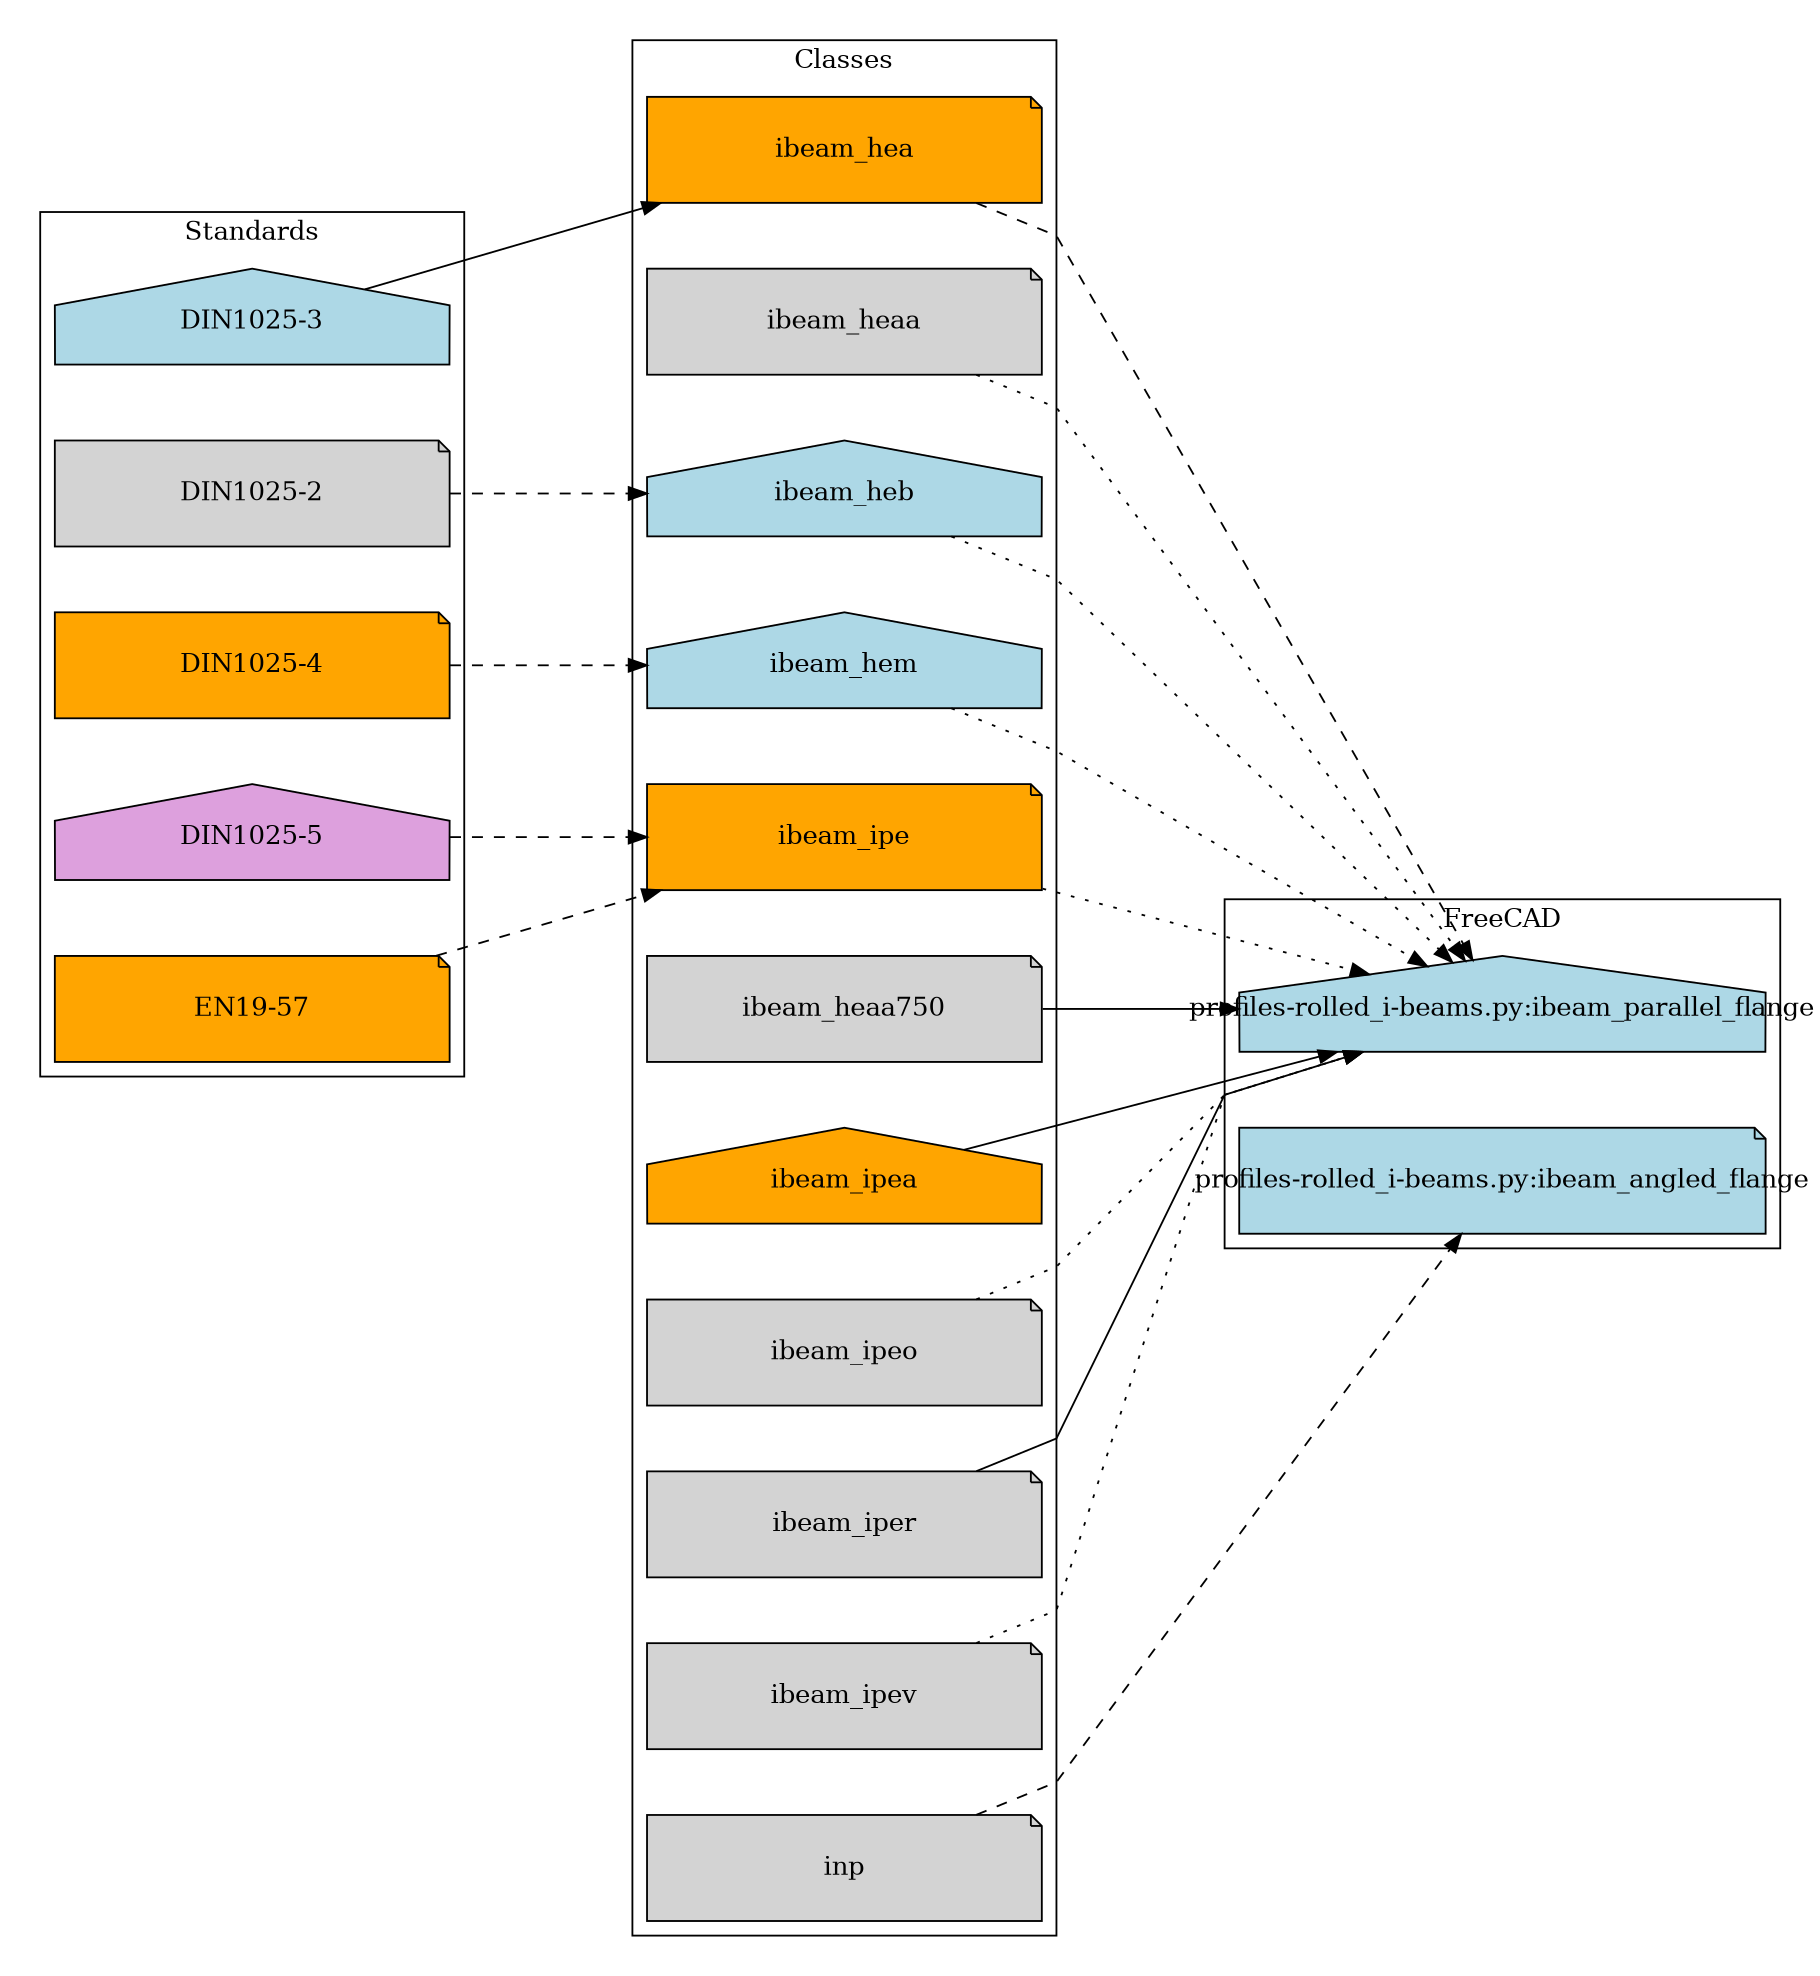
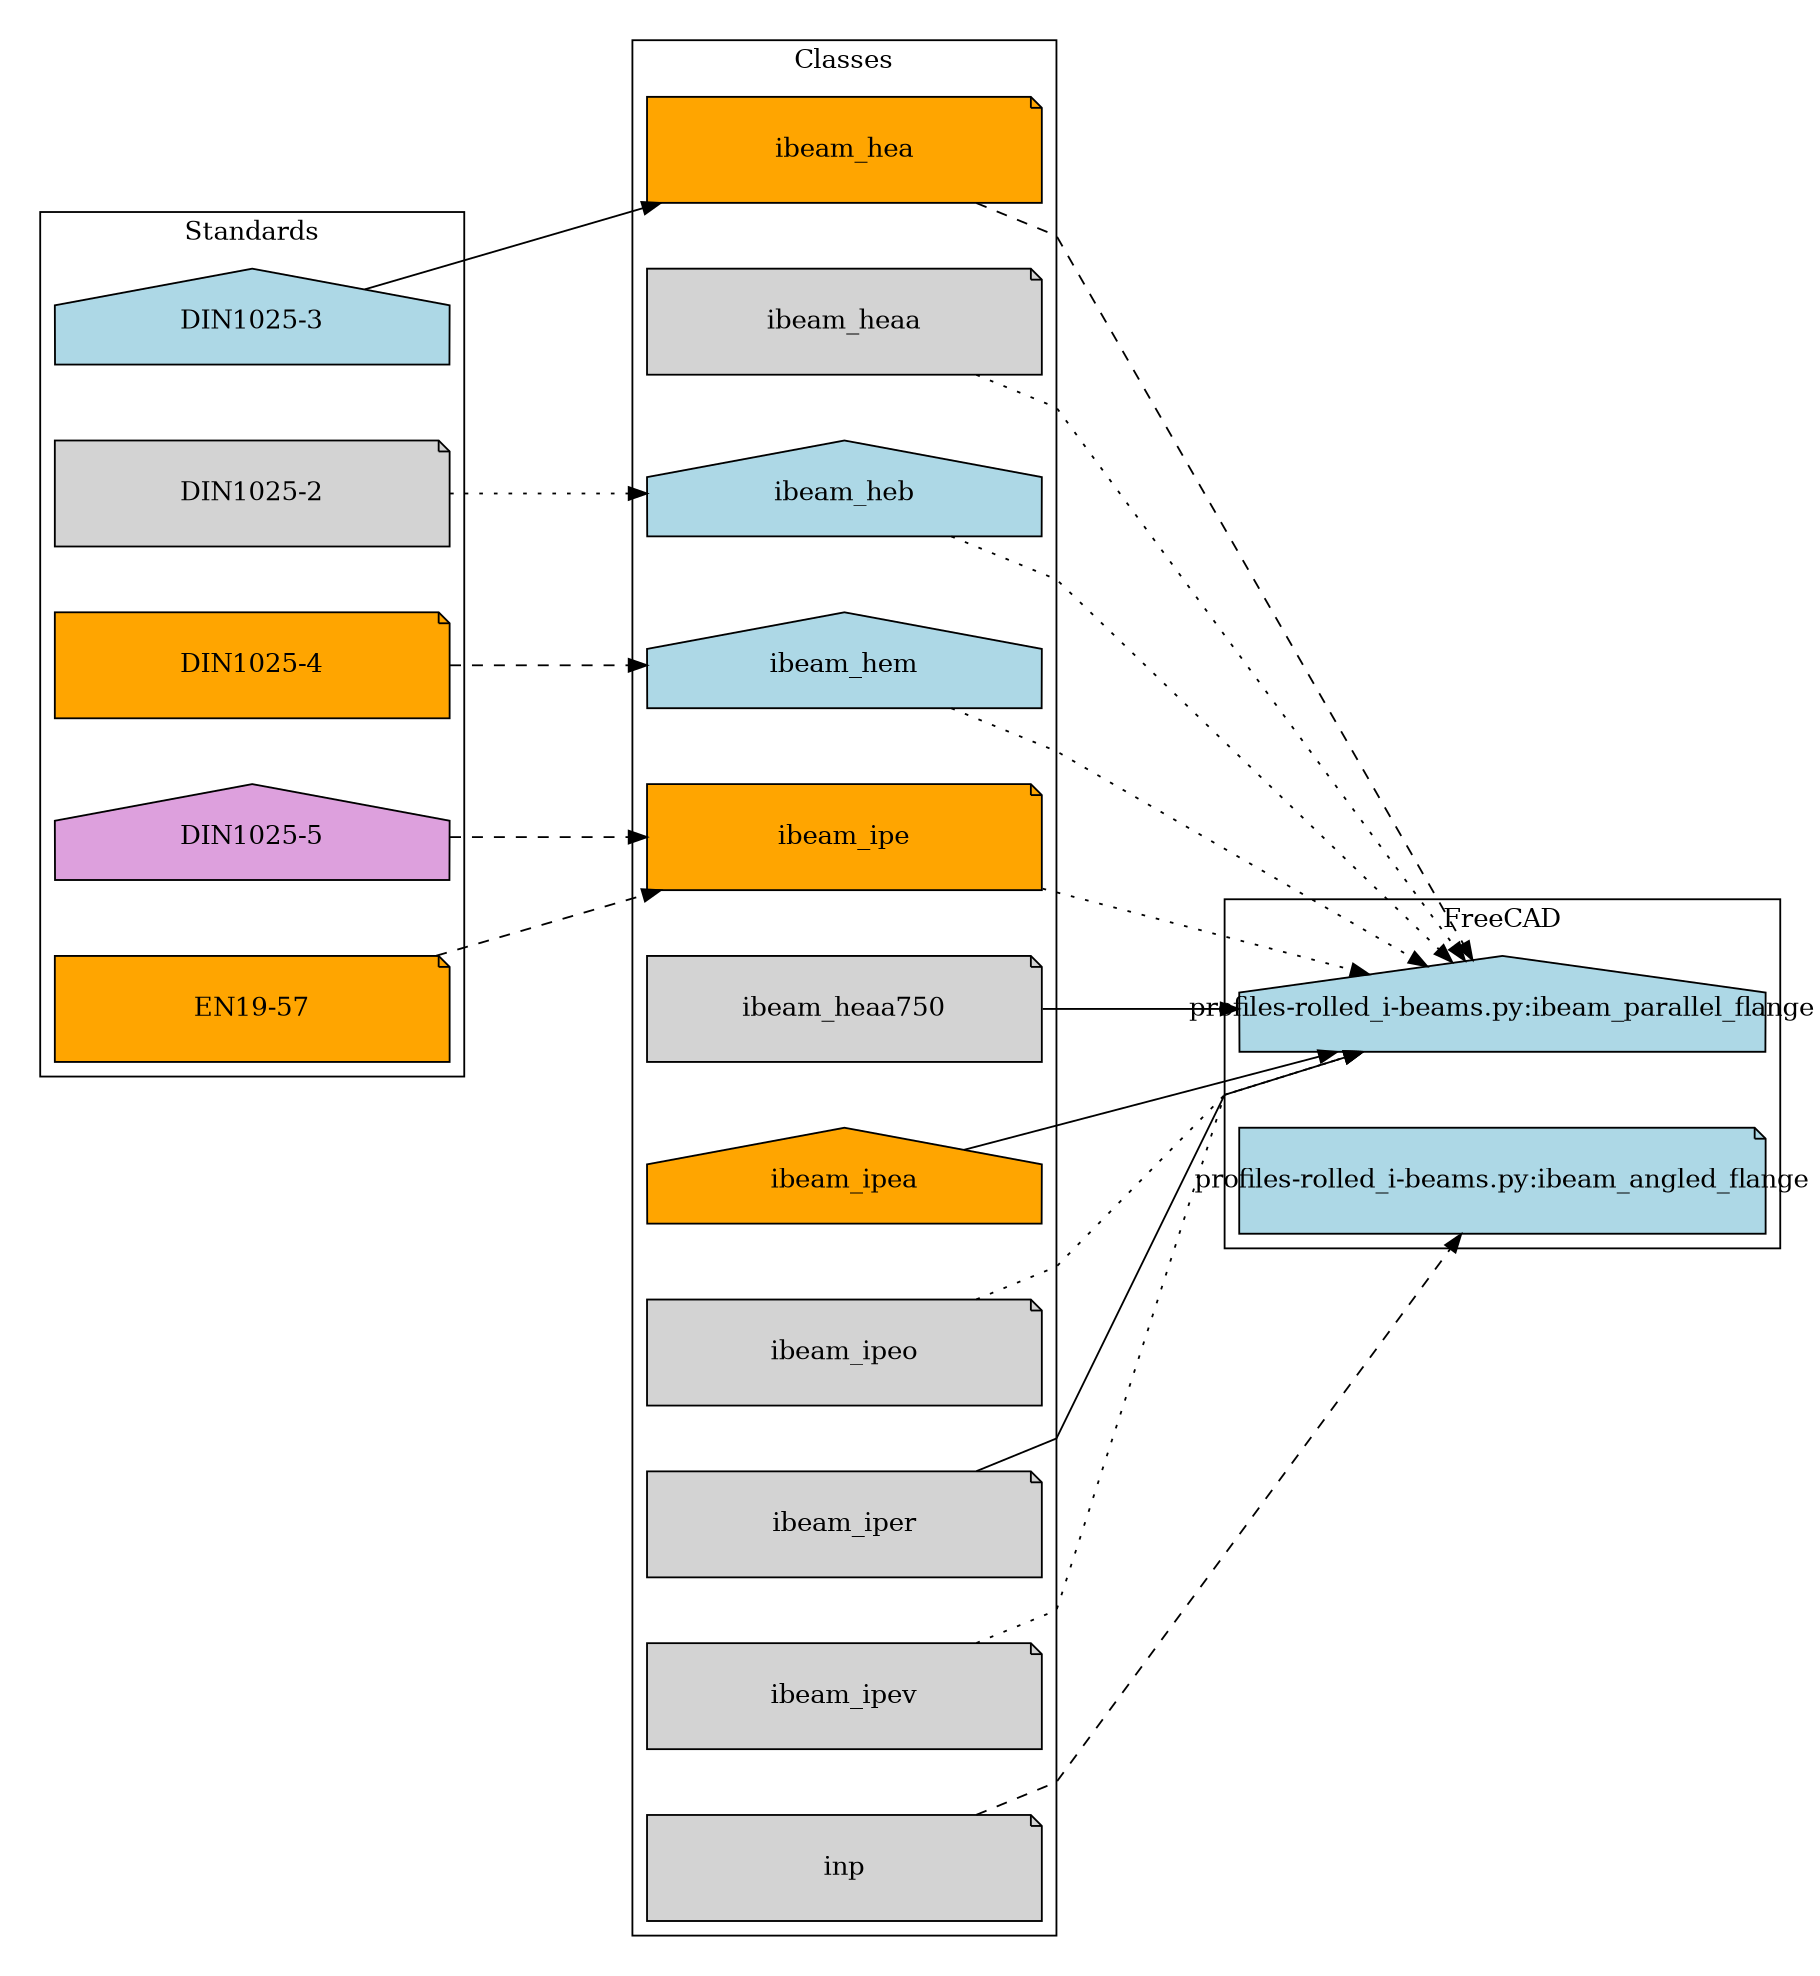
edge "DIN1025-2" -> "ibeam_heb": style dashed -> dotted
